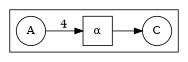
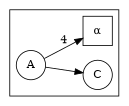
edge "α" -> "C": now "A" -> "C"
